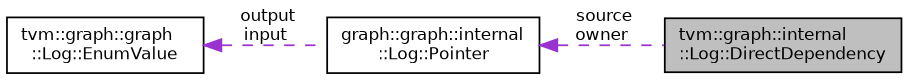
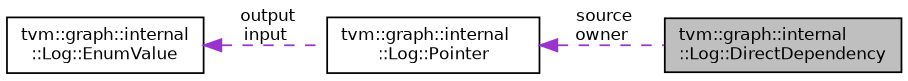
node "tvm::graph::graph ::Log::EnumValue": label "tvm::graph::graph ::Log::EnumValue" -> "tvm::graph::internal ::Log::EnumValue"
node "graph::graph::internal ::Log::Pointer": label "graph::graph::internal ::Log::Pointer" -> "tvm::graph::internal ::Log::Pointer"
